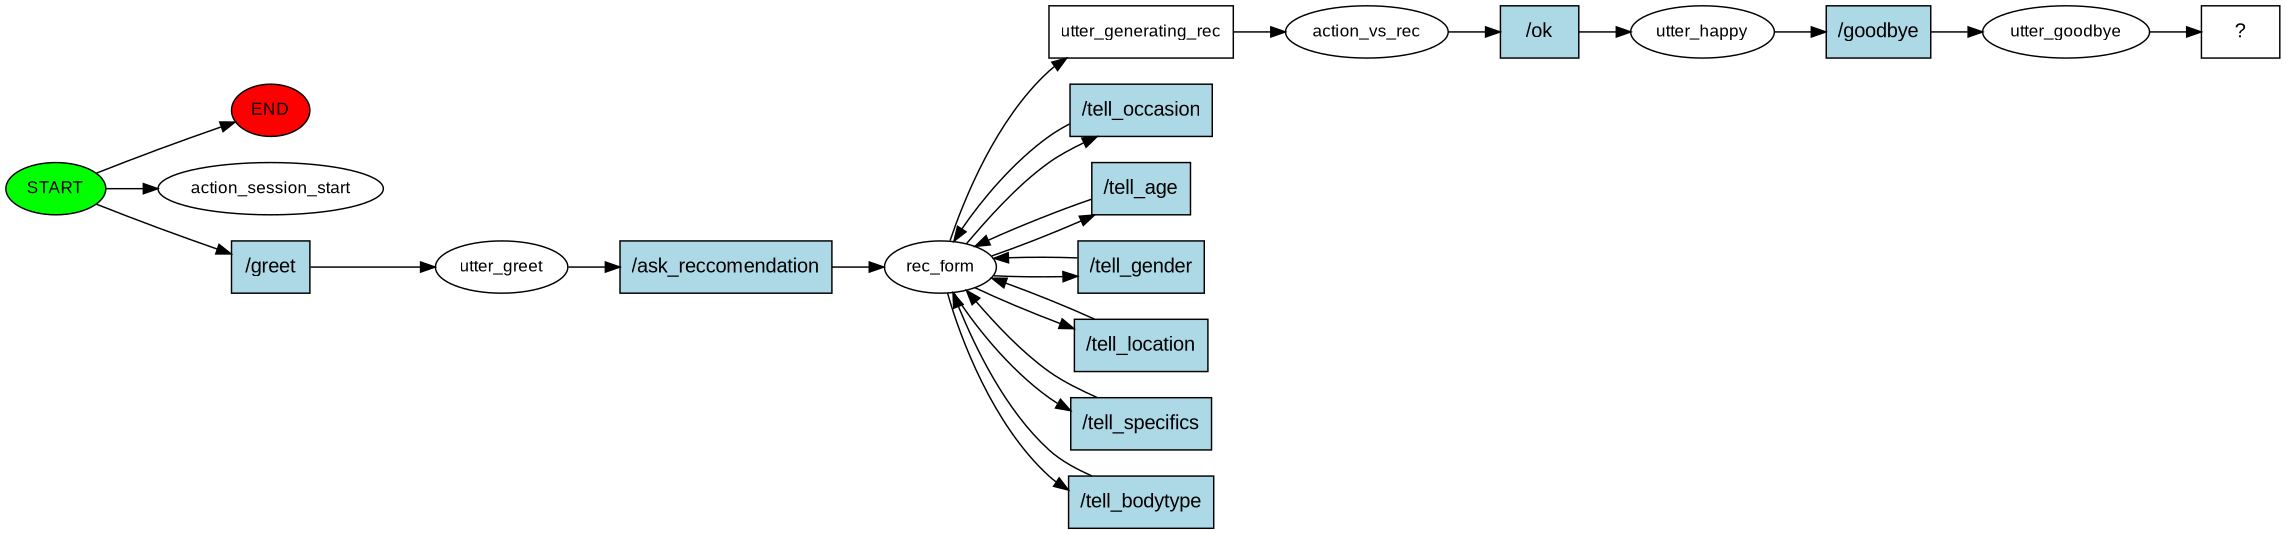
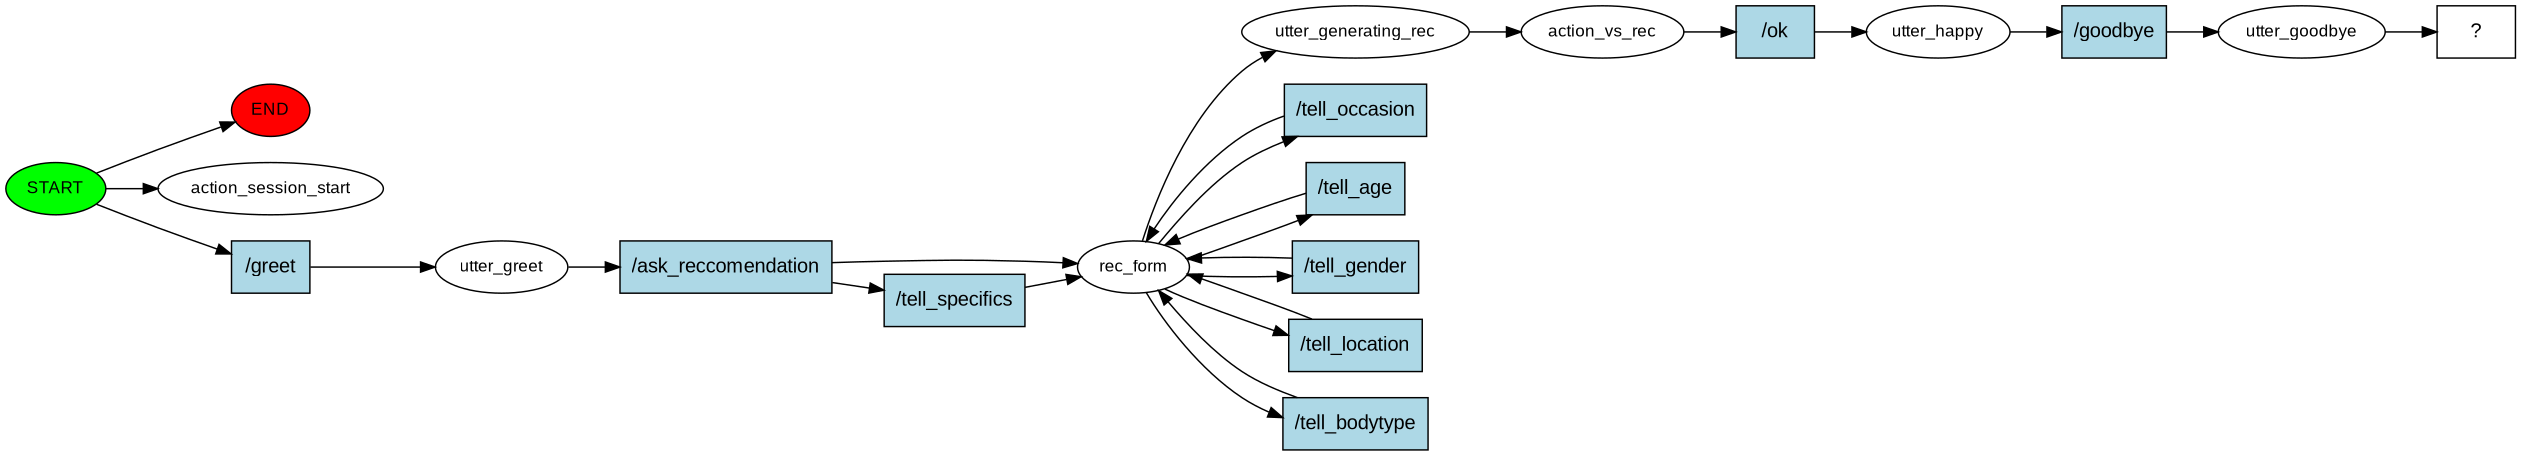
node "utter_generating_rec": shape box -> ellipse
edge "rec_form" -> "/tell_specifics": now "/ask_reccomendation" -> "/tell_specifics"
